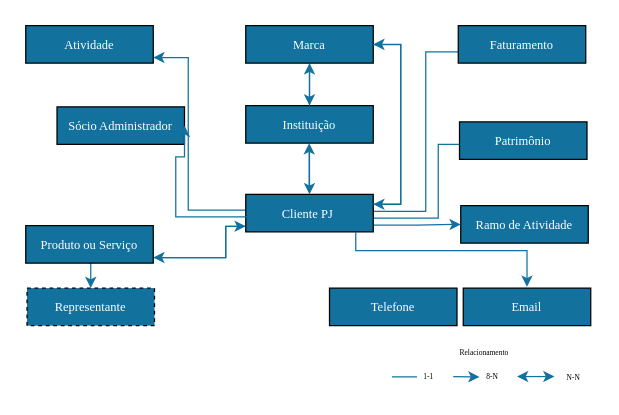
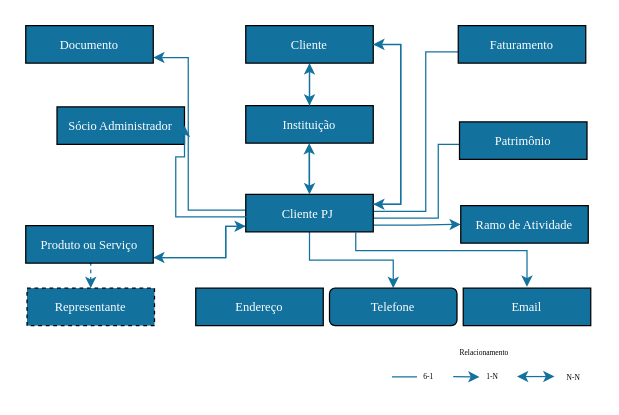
node "Atividade": label "Atividade" -> "Documento"
node "Marca": label "Marca" -> "Cliente"
edge "Cliente PJ" -> "Telefone": added
edge "Produto ou Serviço" -> "Representante": style solid -> dashed
node "Endereço": added
node "Telefone": shape rectangle -> rounded rectangle
node "1-1": label "1-1" -> "6-1"
node "8-N": label "8-N" -> "1-N"
